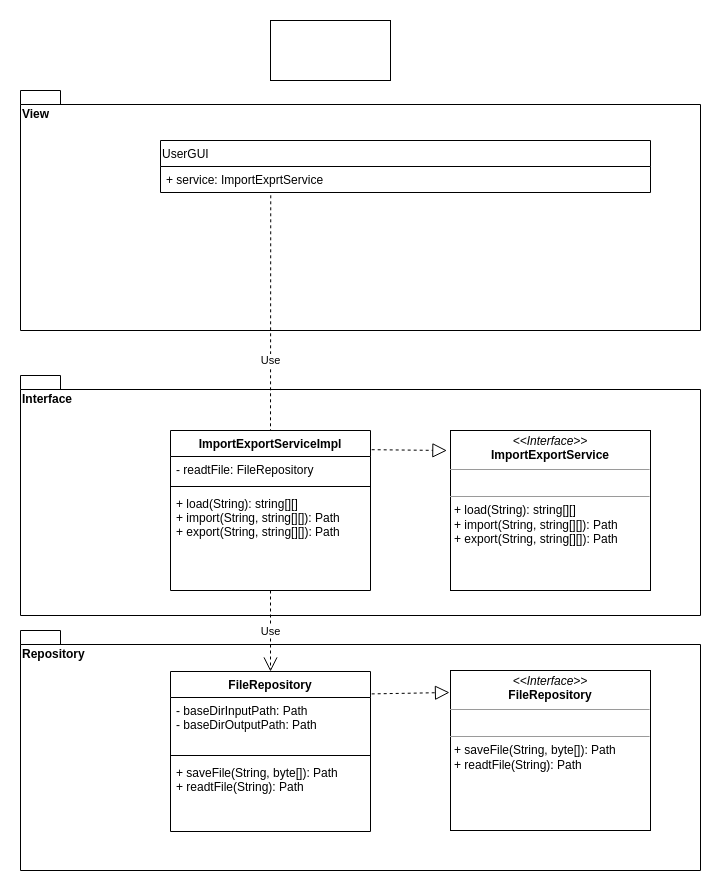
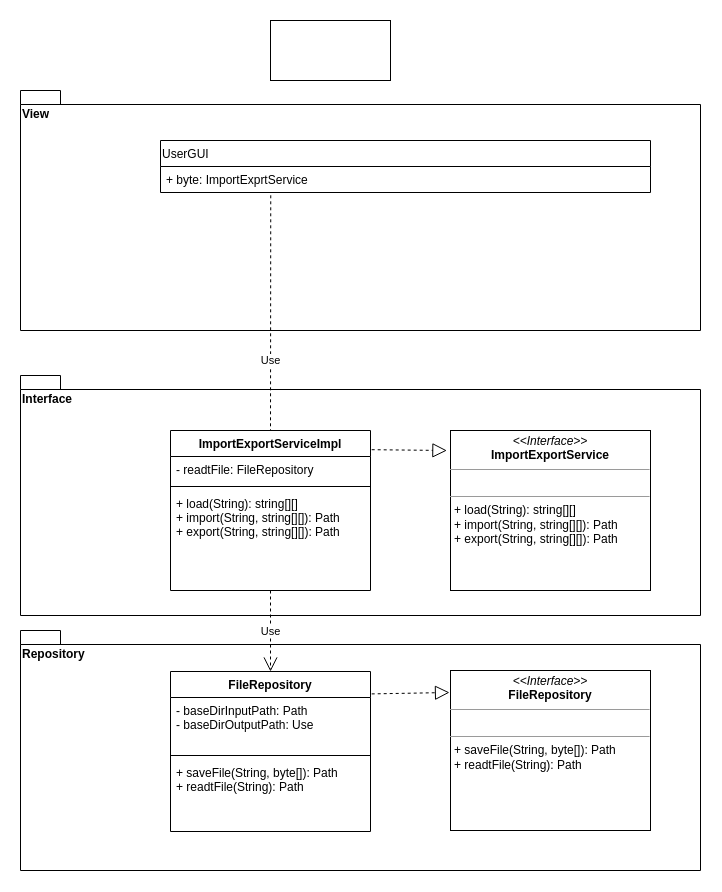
node "+ service: ImportExprtService": label "+ service: ImportExprtService" -> "+ byte: ImportExprtService"
node "- baseDirInputPath: Path - baseDirOutputPath: Path": label "- baseDirInputPath: Path - baseDirOutputPath: Path" -> "- baseDirInputPath: Path - baseDirOutputPath: Use"
